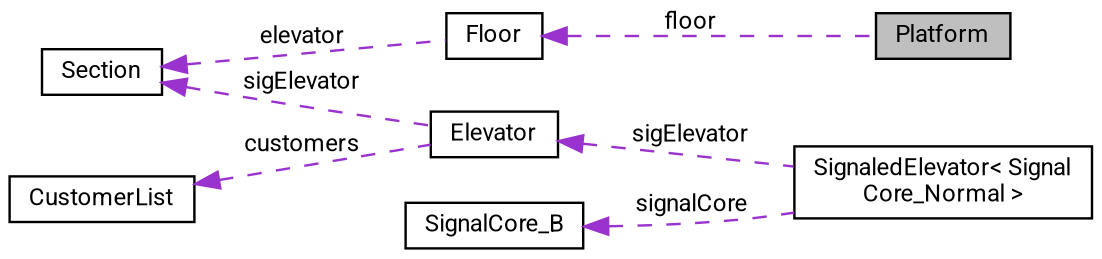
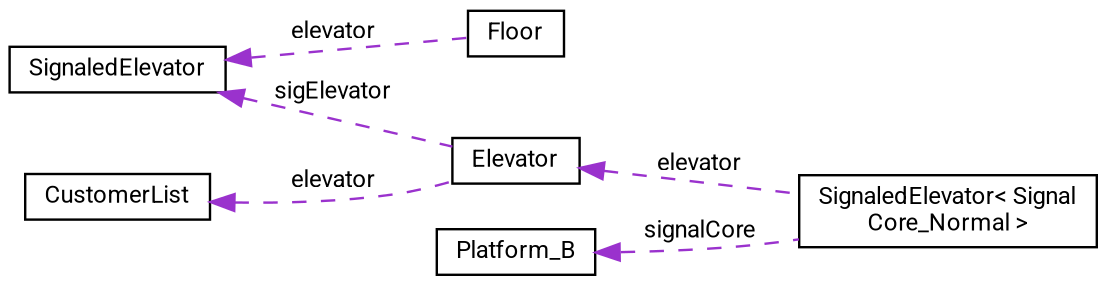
node "Platform": removed
node "Section": label "Section" -> "SignaledElevator"
edge "SignaledElevator< Signal Core_Normal >" -> "Elevator": label " sigElevator" -> " elevator"
edge "Elevator" -> "CustomerList": label " customers" -> " elevator"
node "SignalCore_B": label "SignalCore_B" -> "Platform_B"
